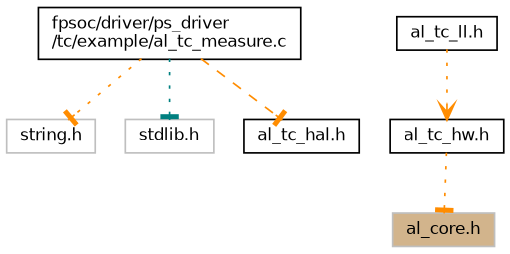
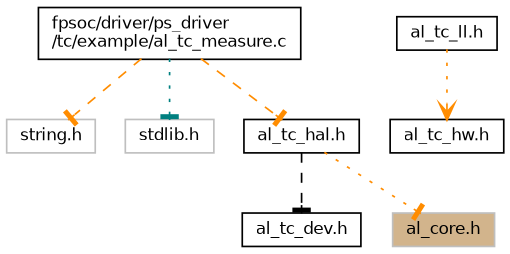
edge "fpsoc/driver/ps_driver /tc/example/al_tc_measure.c" -> "string.h": style dotted -> dashed
edge "al_tc_hw.h" -> "al_core.h": now "al_tc_hal.h" -> "al_core.h"
node "al_tc_dev.h": added
